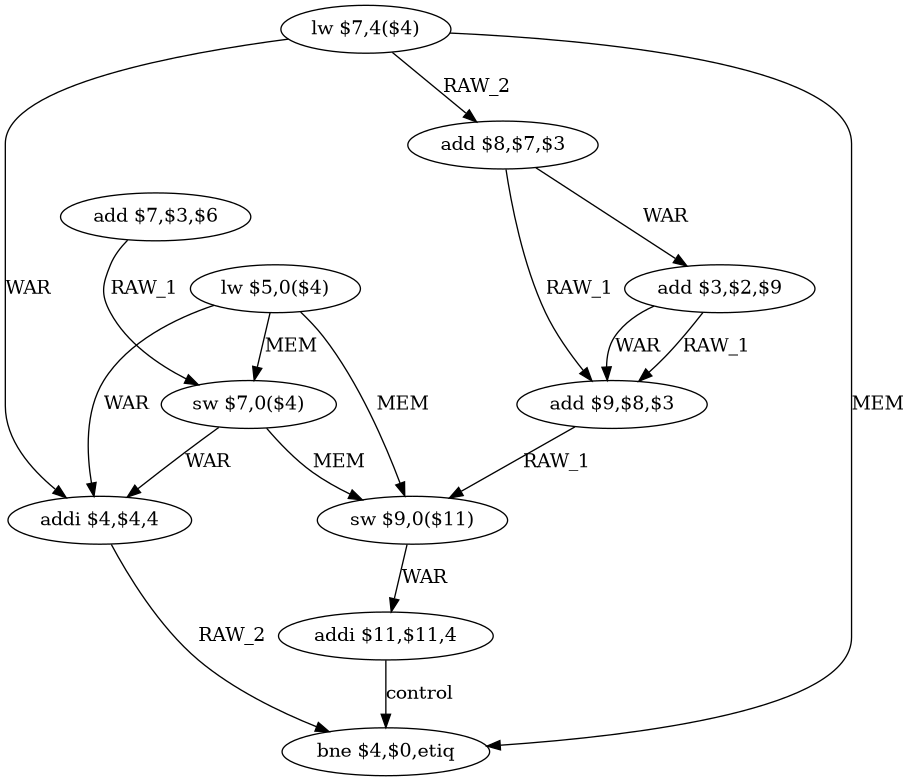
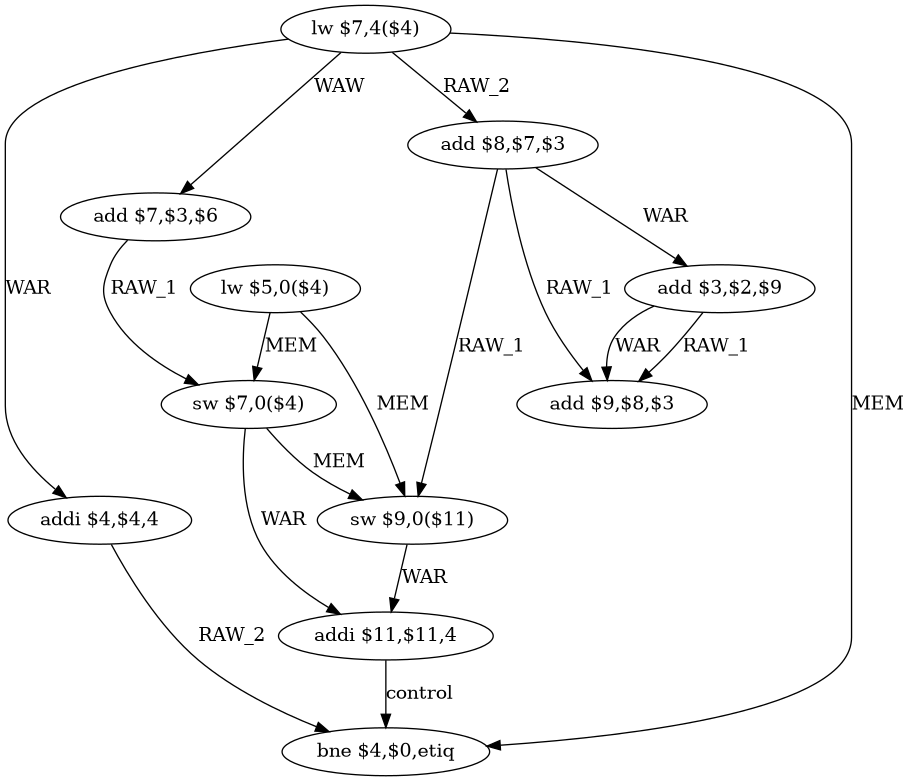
edge "lw $7,4($4)" -> "add $7,$3,$6": added, label "WAW"
edge "lw $5,0($4)" -> "addi $4,$4,4": removed, label "WAR"
edge "sw $7,0($4)" -> "addi $4,$4,4": now "sw $7,0($4)" -> "addi $11,$11,4"
edge "add $9,$8,$3" -> "sw $9,0($11)": now "add $8,$7,$3" -> "sw $9,0($11)"
